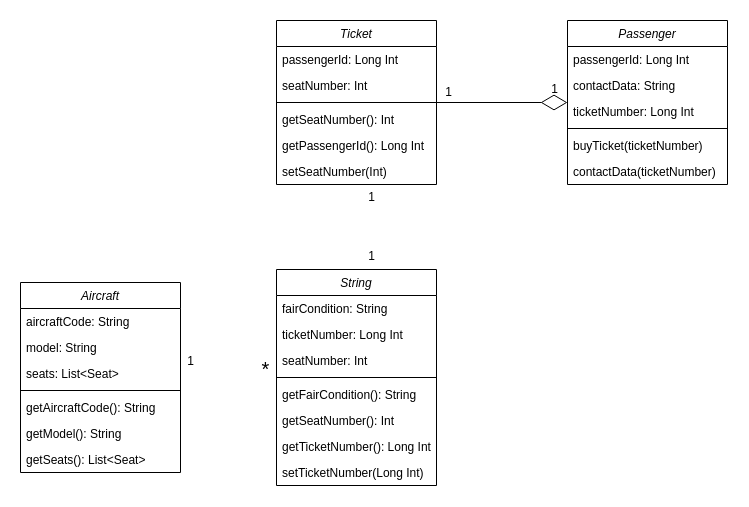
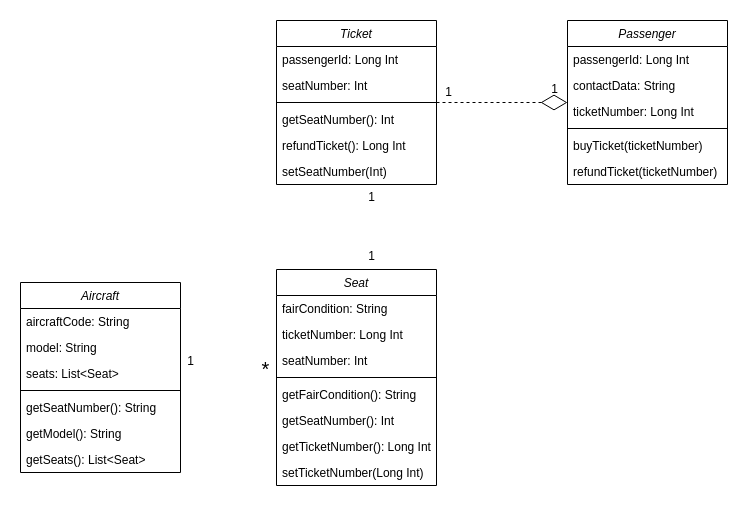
edge "Ticket" -> "Passenger": style solid -> dashed
node "getPassengerId(): Long Int": label "getPassengerId(): Long Int" -> "refundTicket(): Long Int"
node "contactData(ticketNumber)": label "contactData(ticketNumber)" -> "refundTicket(ticketNumber)"
node "String": label "String" -> "Seat"
node "getAircraftCode(): String": label "getAircraftCode(): String" -> "getSeatNumber(): String"
